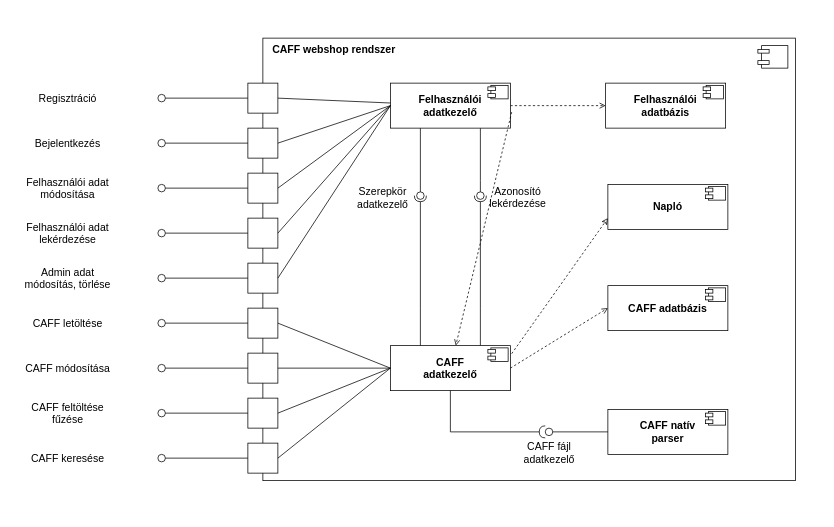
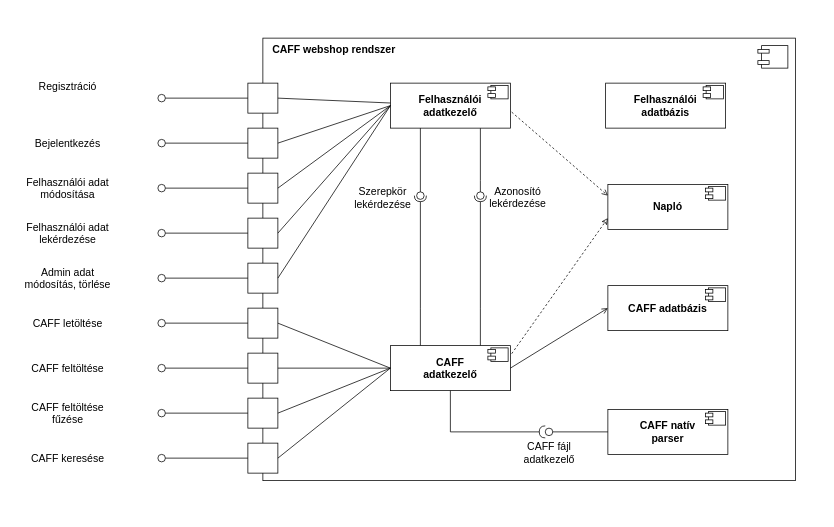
node "Regisztráció": moved (68, 98) -> (68, 87)
edge "Felhasználói adatkezelő" -> "Felhasználói adatbázis": removed
edge "Felhasználói adatkezelő" -> "CAFF adatkezelő": now "Felhasználói adatkezelő" -> "Napló"
node "Szerepkör adatkezelő": label "Szerepkör adatkezelő" -> "Szerepkör lekérdezése"
edge "CAFF adatkezelő" -> "CAFF adatbázis": style dashed -> solid
node "CAFF módosítása": label "CAFF módosítása" -> "CAFF feltöltése"
